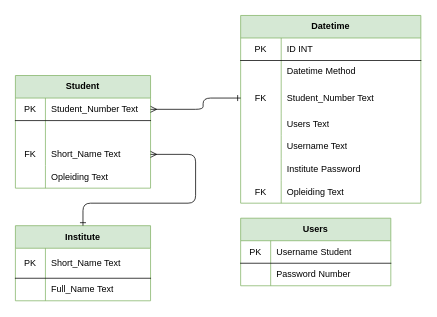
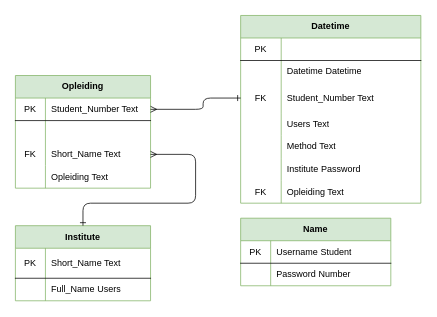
node "ID INT": removed
node "Datetime Method": label "Datetime Method" -> "Datetime Datetime"
node "Student": label "Student" -> "Opleiding"
node "Username Text": label "Username Text" -> "Method Text"
node "Users": label "Users" -> "Name"
node "Full_Name Text": label "Full_Name Text" -> "Full_Name Users"
